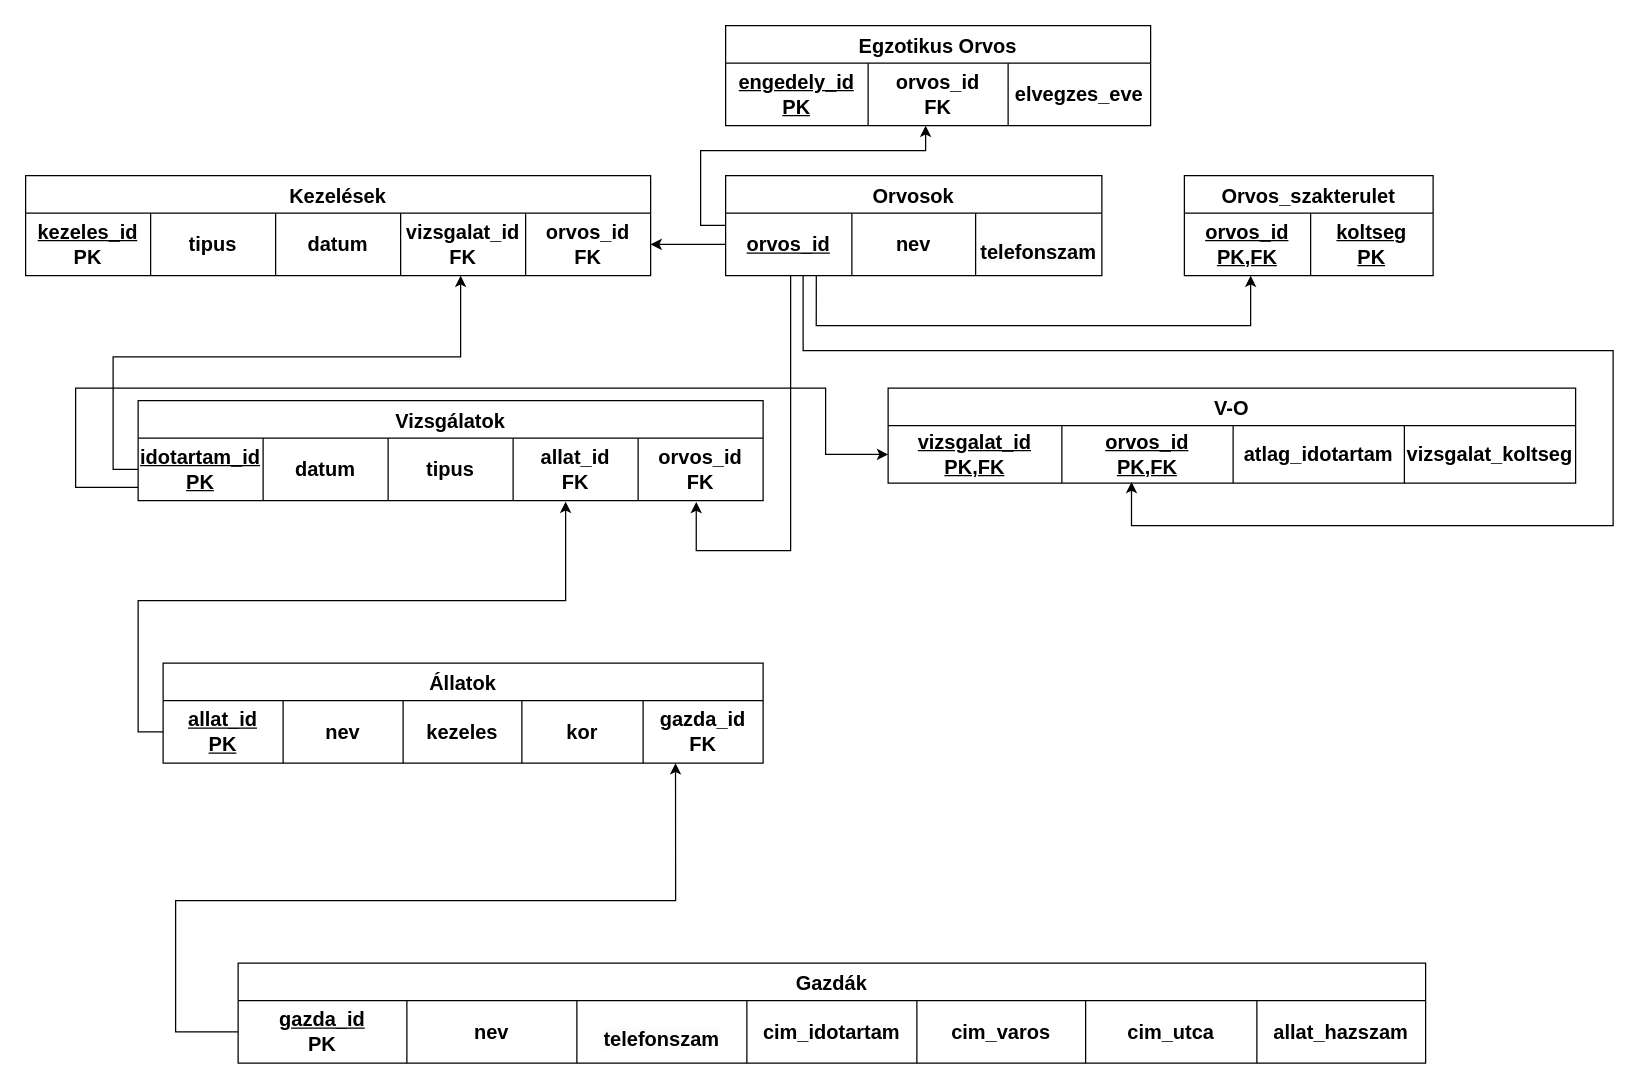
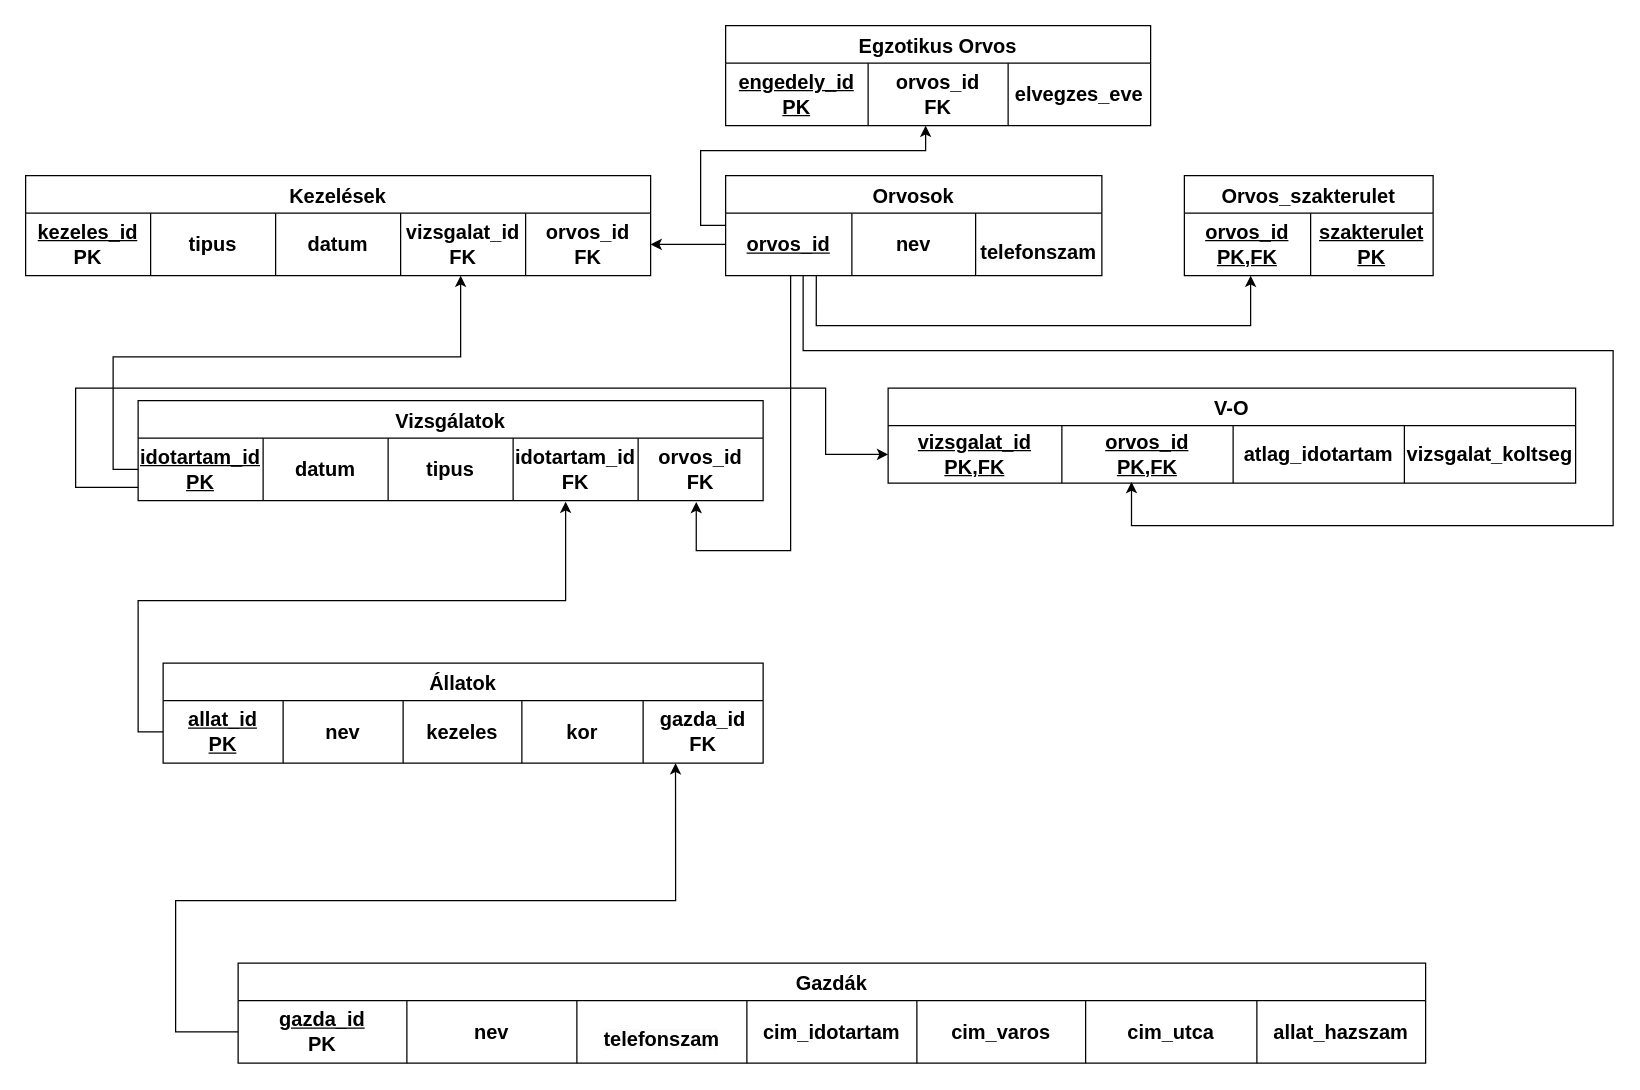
node "koltseg PK": label "koltseg PK" -> "szakterulet PK"
node "allat_id FK": label "allat_id FK" -> "idotartam_id FK"
